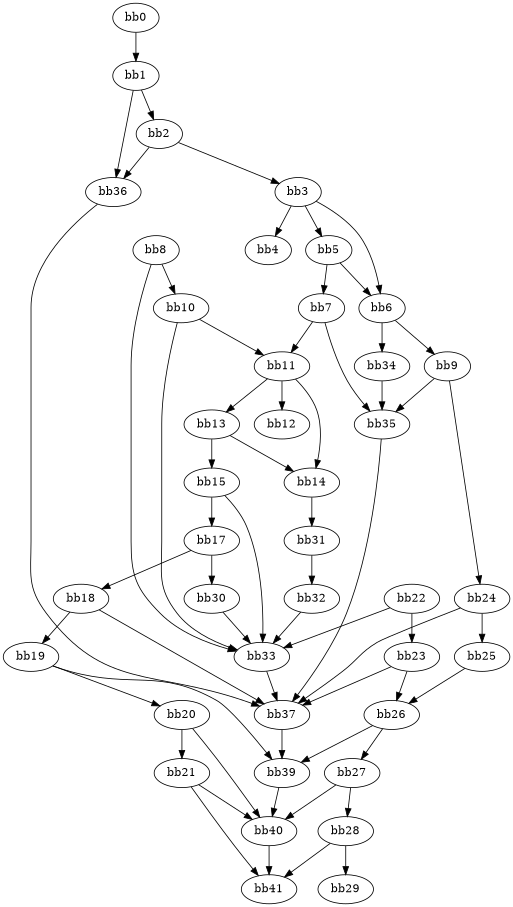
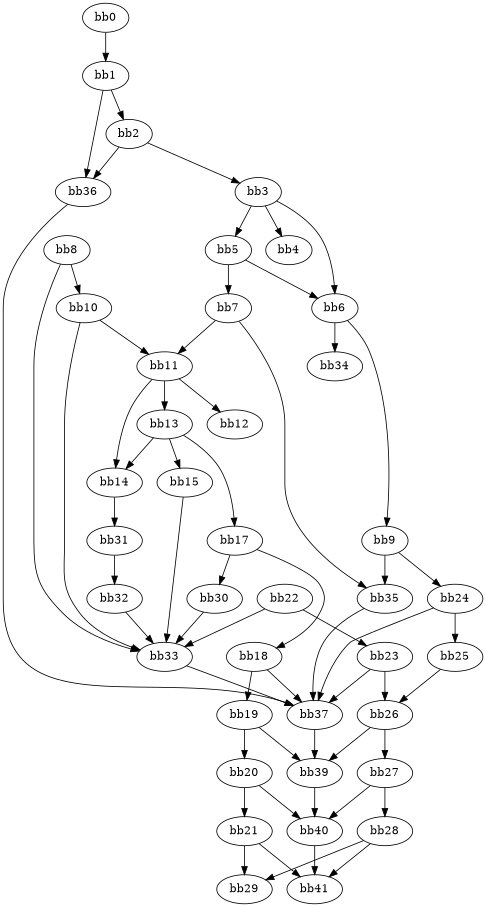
edge "bb34" -> "bb35": removed
edge "bb15" -> "bb17": now "bb13" -> "bb17"
edge "bb21" -> "bb40": now "bb21" -> "bb29"
